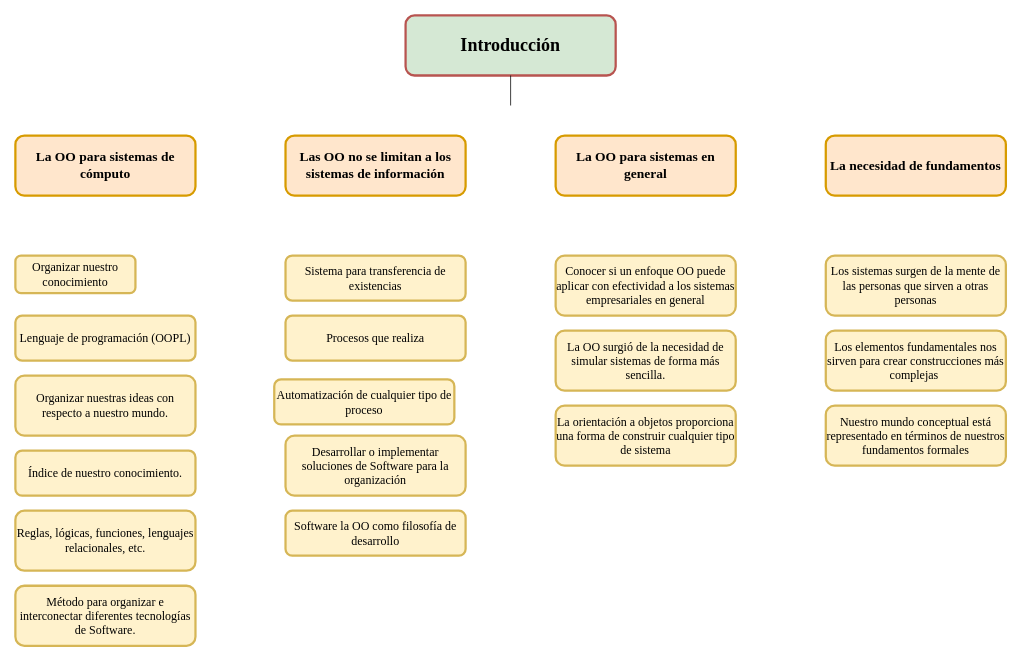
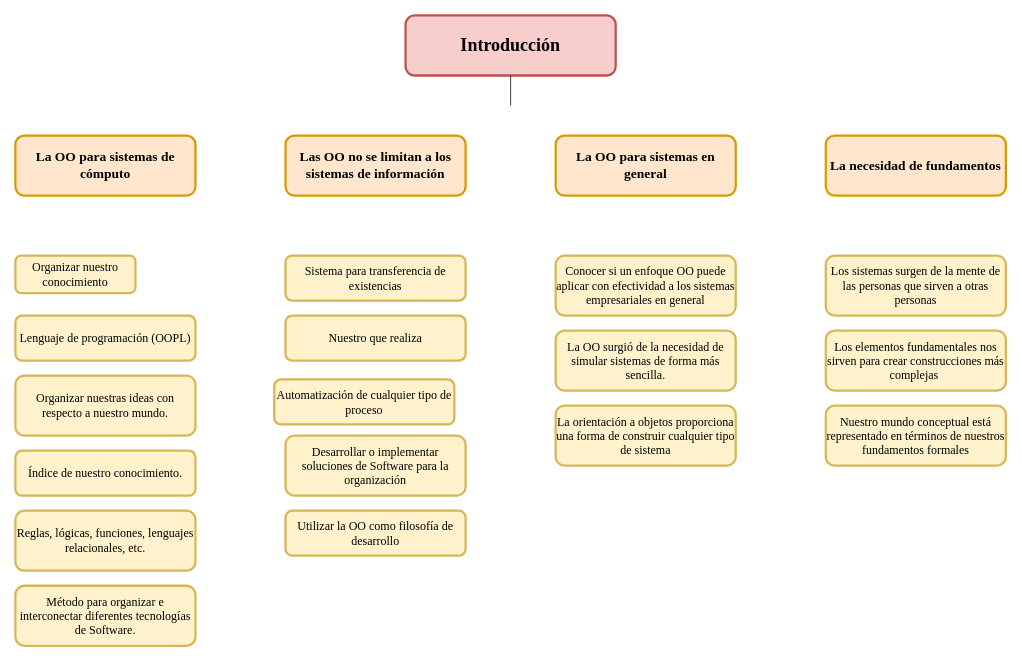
node "Introducción": fillcolor #d5e8d4 -> #f8cecc
node "Procesos que realiza": label "Procesos que realiza" -> "Nuestro que realiza"
node "Software la OO como filosofía de desarrollo": label "Software la OO como filosofía de desarrollo" -> "Utilizar la OO como filosofía de desarrollo"
